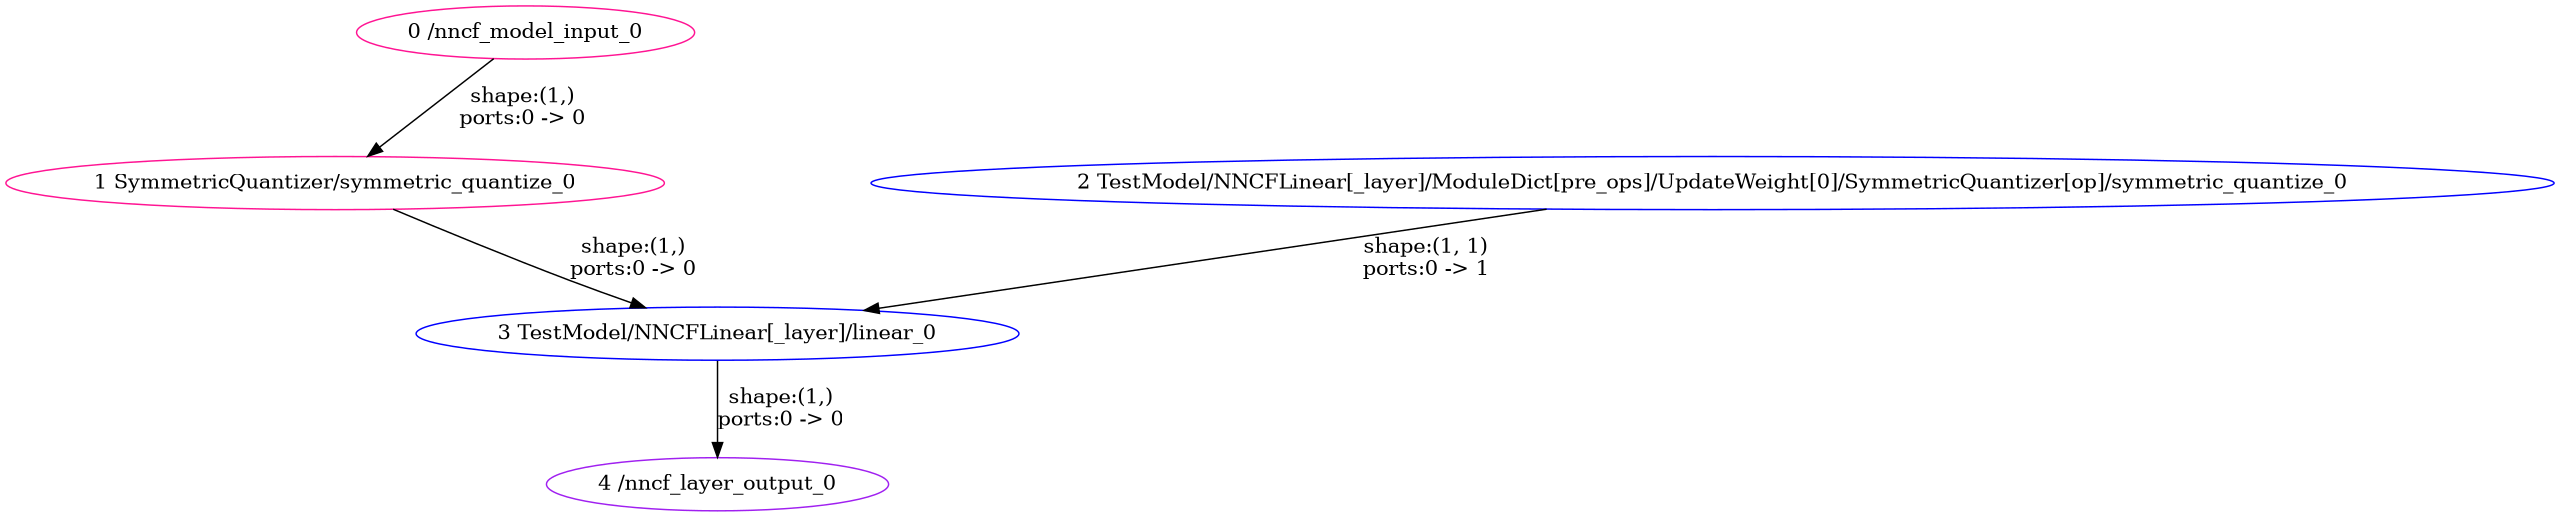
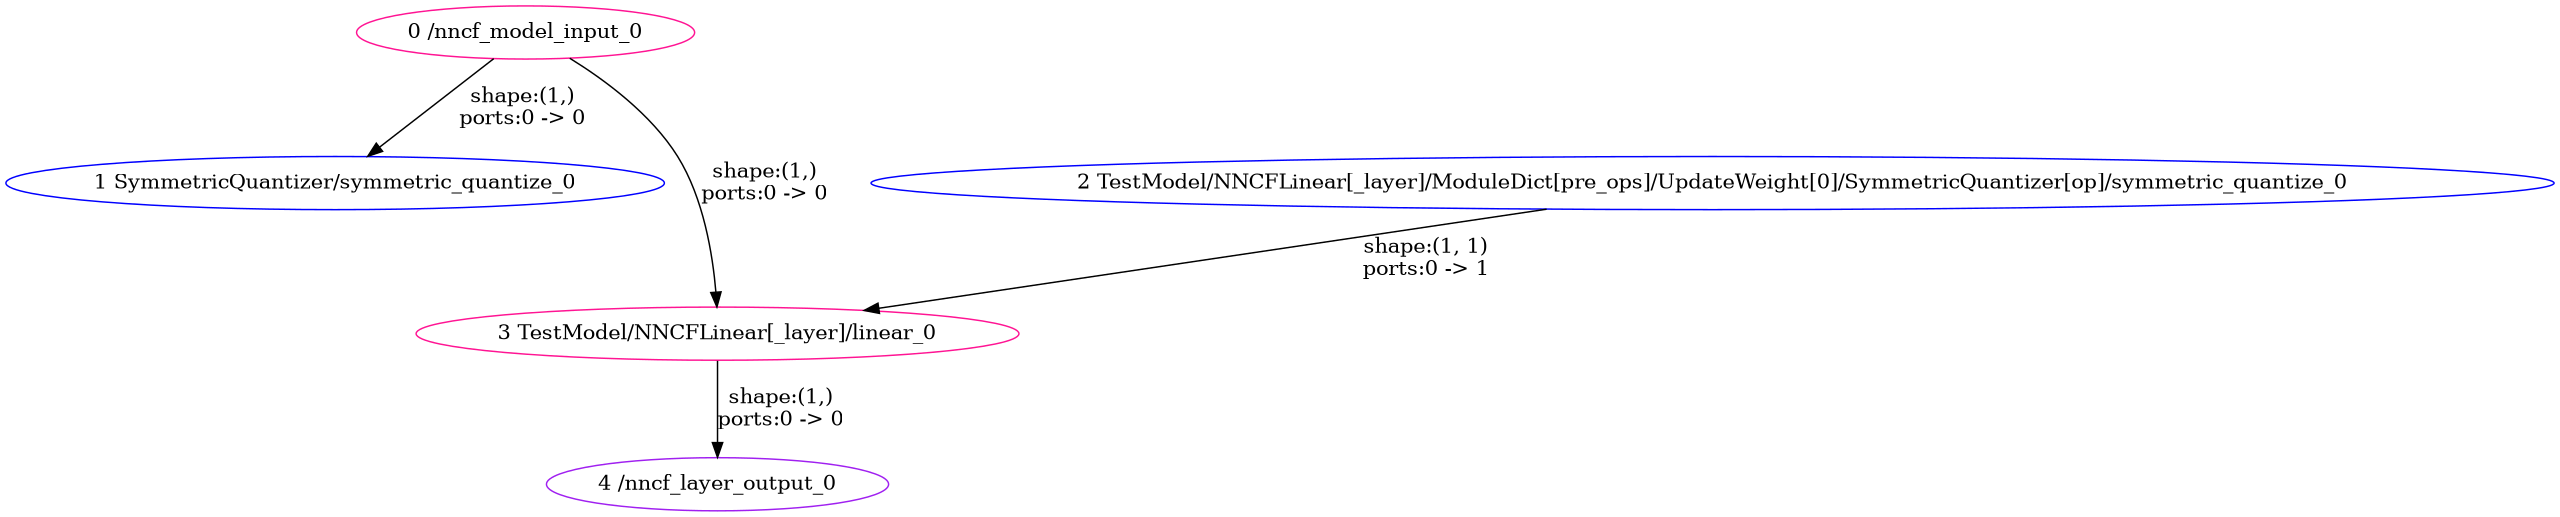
node "1 SymmetricQuantizer/symmetric_quantize_0": color deeppink -> blue
edge "1 SymmetricQuantizer/symmetric_quantize_0" -> "3 TestModel/NNCFLinear[_layer]/linear_0": now "0 /nncf_model_input_0" -> "3 TestModel/NNCFLinear[_layer]/linear_0"
node "3 TestModel/NNCFLinear[_layer]/linear_0": color blue -> deeppink
